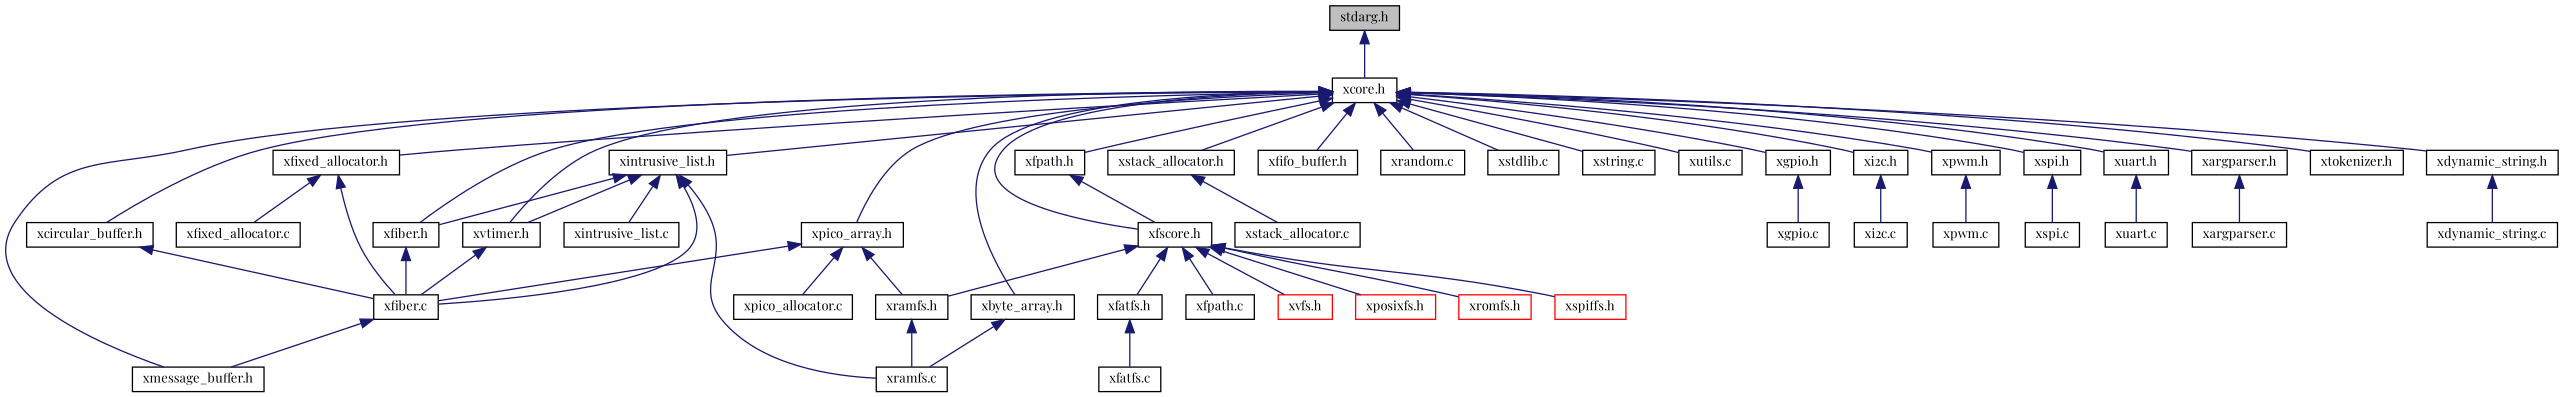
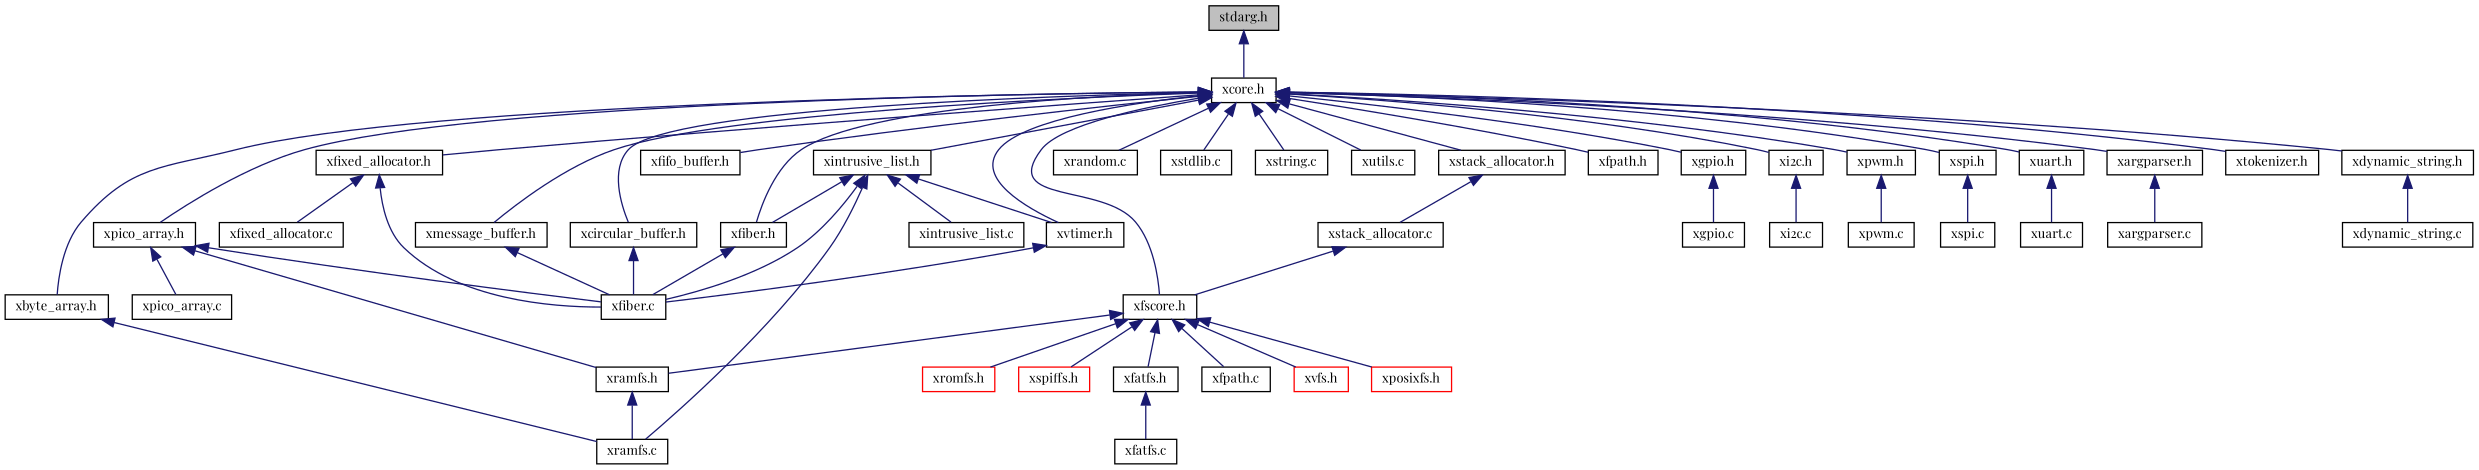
edge "xfscore.h" -> "xfpath.h": now "xfscore.h" -> "xstack_allocator.c"
node "xpico_allocator.c": label "xpico_allocator.c" -> "xpico_array.c"
edge "xmessage_buffer.h" -> "xfiber.c": reversed
